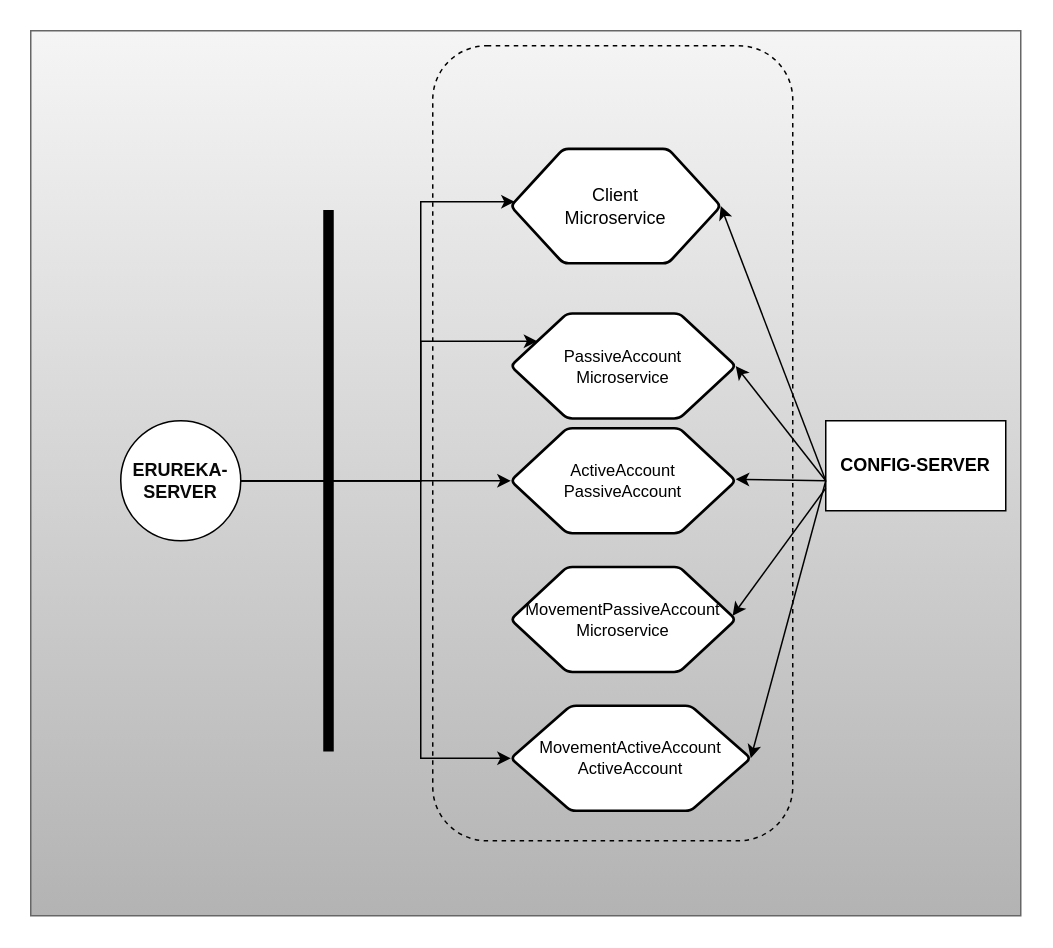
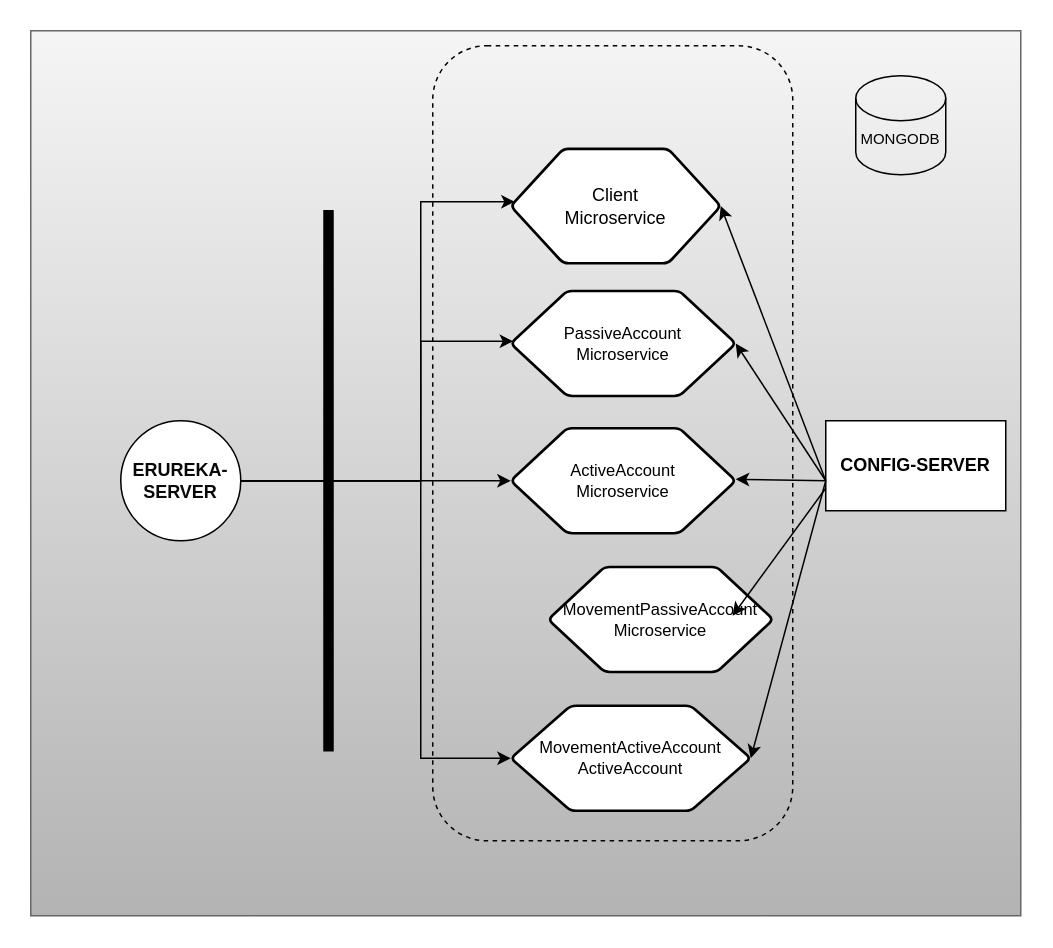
node "MONGODB": added
node "PassiveAccount Microservice": moved (623, 366) -> (623, 344)
node "ActiveAccount PassiveAccount": label "ActiveAccount PassiveAccount" -> "ActiveAccount Microservice"
node "MovementPassiveAccount Microservice": moved (623, 620) -> (661, 620)
